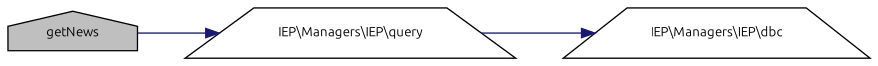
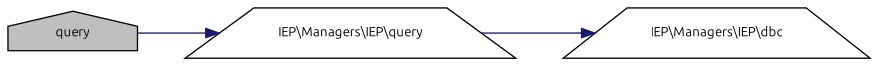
node "getNews": label "getNews" -> "query"
